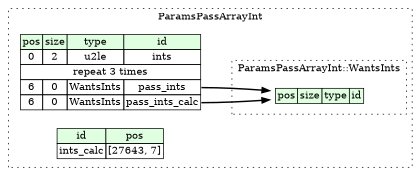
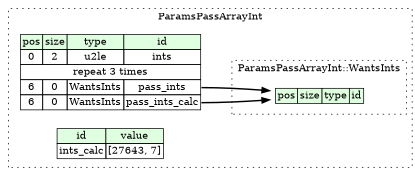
node "id": text "pos" -> "value"
